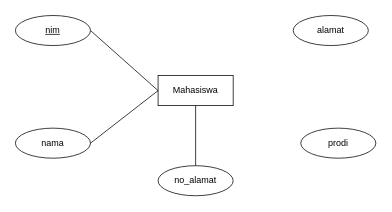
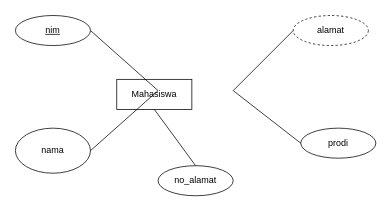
node "alamat": style solid -> dashed
node "Mahasiswa": moved (195, 90) -> (154, 94)
edge "alamat" -- "prodi": added
node "nama": size 75x30 -> 75x45
